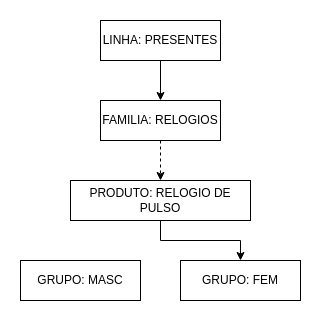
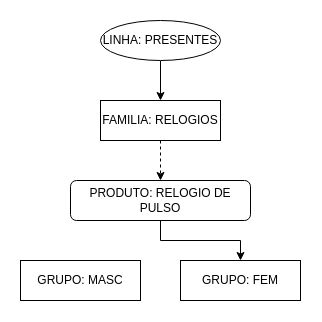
node "LINHA: PRESENTES": shape rectangle -> ellipse
node "PRODUTO: RELOGIO DE PULSO": shape rectangle -> rounded rectangle
